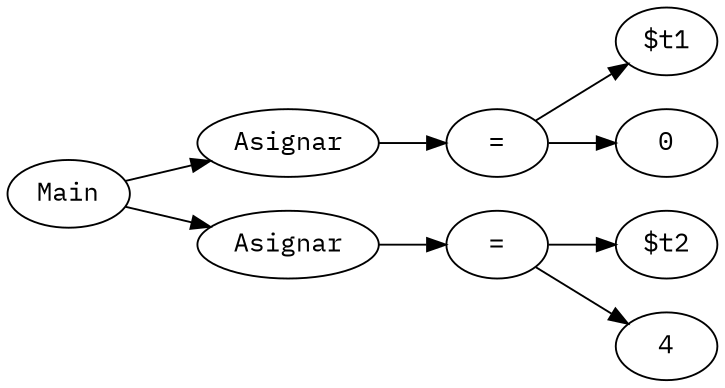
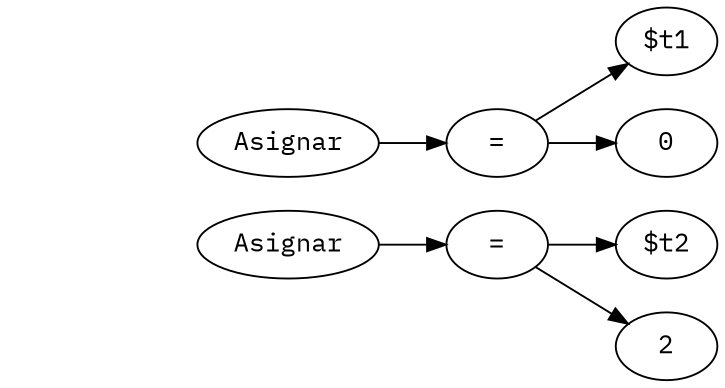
node "Main": removed
node "4": label "4" -> "2"
